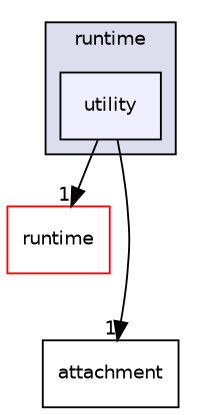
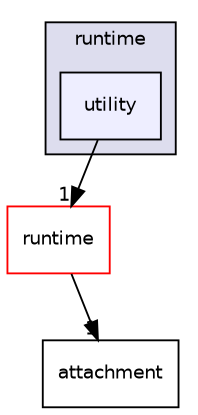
edge "utility" -> "attachment": now "runtime" -> "attachment"
